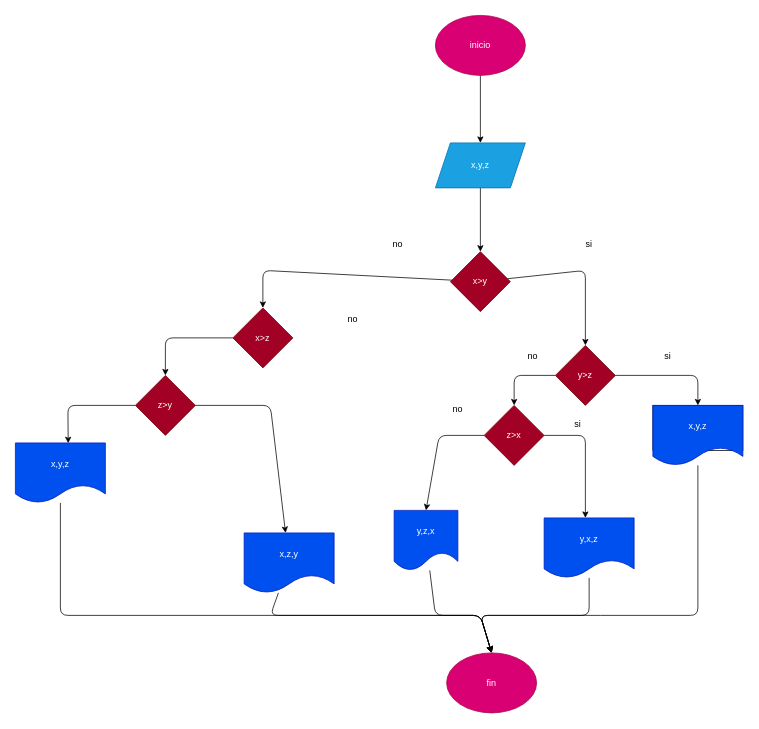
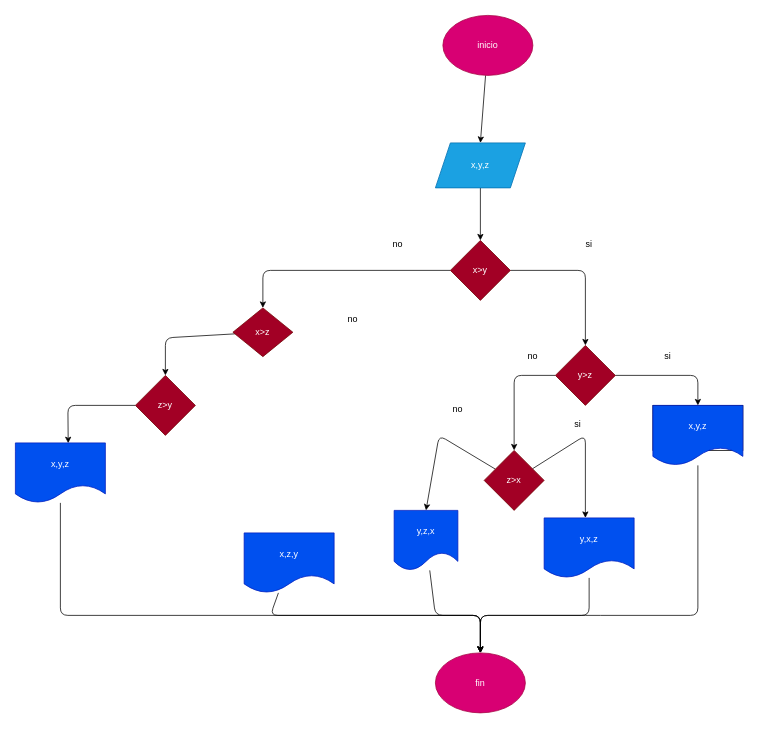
node "inicio": moved (480, 45) -> (488, 45)
node "x>y": moved (480, 282) -> (480, 270)
node "x>z": size 60x60 -> 60x49
edge "z>y" -> "x,z,y": removed
node "z>x": moved (514, 435) -> (514, 480)
node "fin": moved (492, 683) -> (480, 683)
